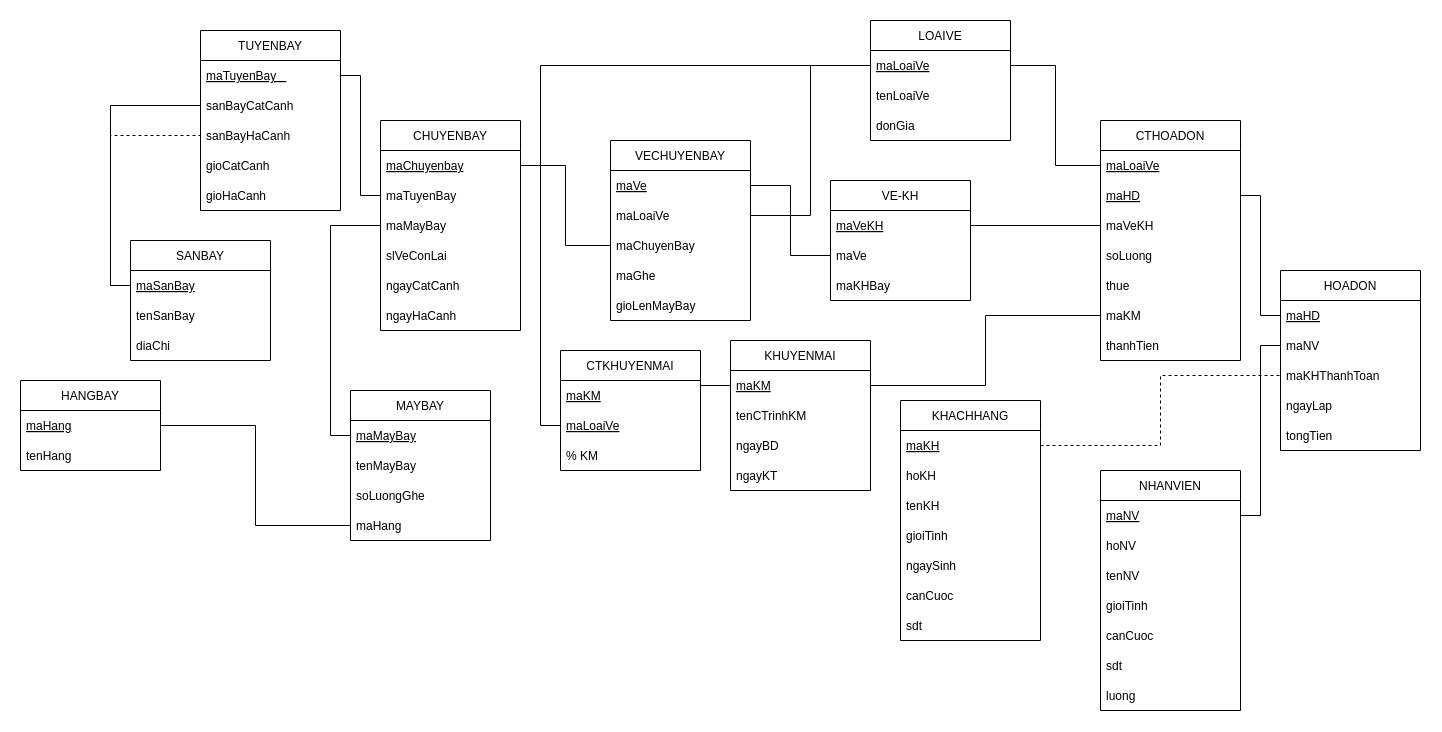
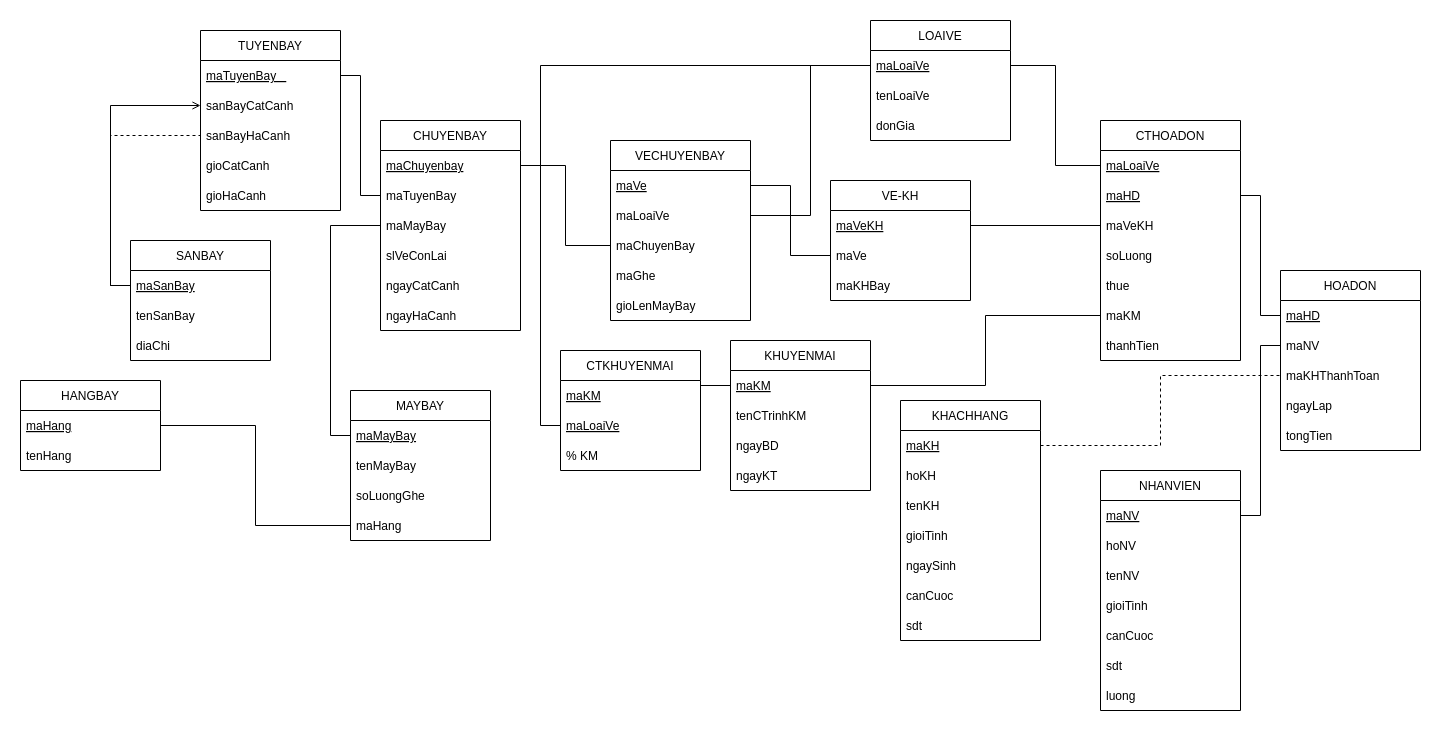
edge "sanBayCatCanh" -- "maSanBay": arrowhead none -> open
